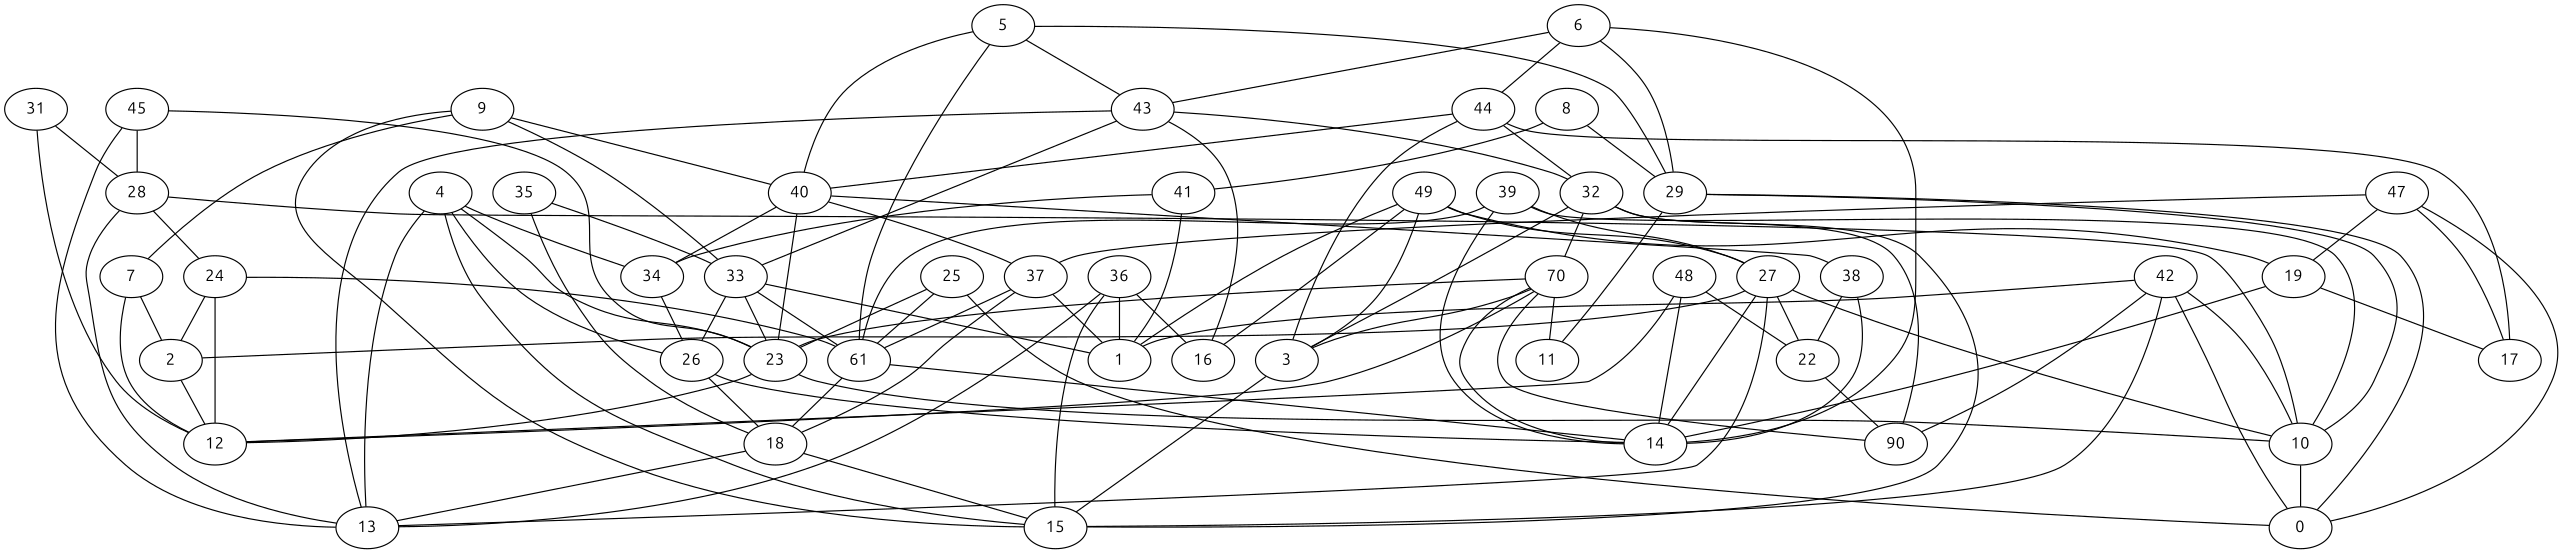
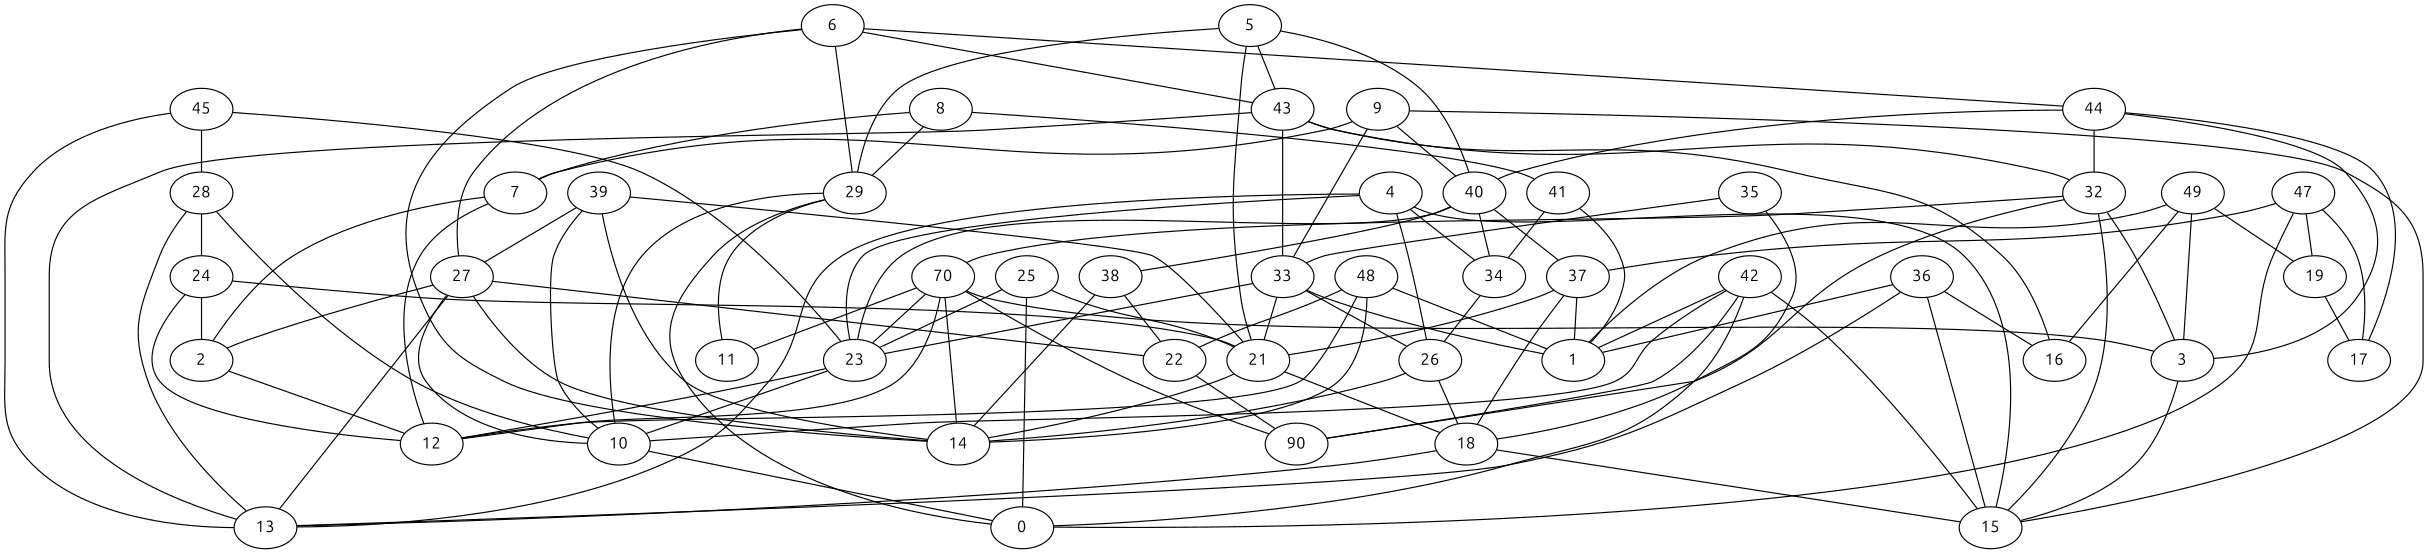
node "31": removed
edge "8" -- "7": added
edge "49" -- "27": now "6" -- "27"
edge "48" -- "1": added
node "61": label "61" -> "21"
edge "19" -- "14": removed
